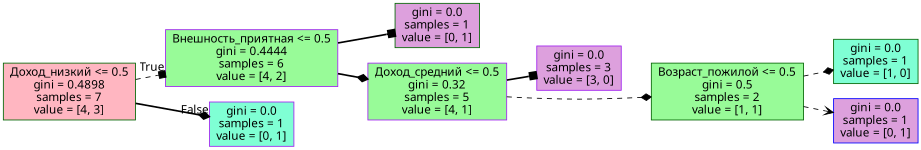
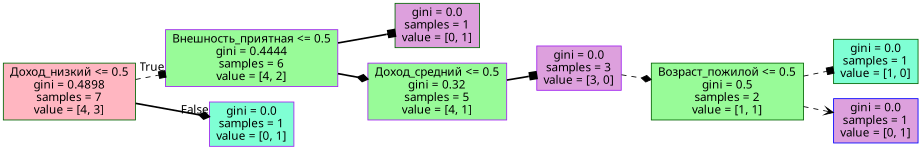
edge "Возраст_пожилой <= 0.5 gini = 0.5 samples = 2 value = [1, 1]" -> "gini = 0.0 samples = 1 value = [1, 0]": arrowhead diamond -> box
edge "Доход_средний <= 0.5 gini = 0.32 samples = 5 value = [4, 1]" -> "Возраст_пожилой <= 0.5 gini = 0.5 samples = 2 value = [1, 1]": now "gini = 0.0 samples = 3 value = [3, 0]" -> "Возраст_пожилой <= 0.5 gini = 0.5 samples = 2 value = [1, 1]"
